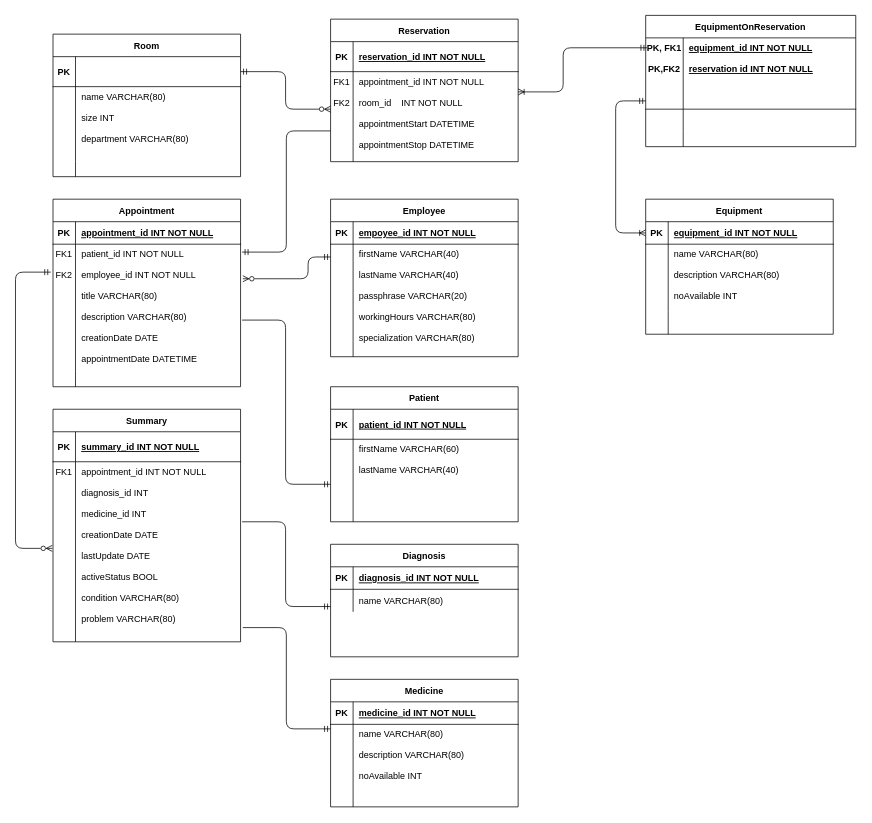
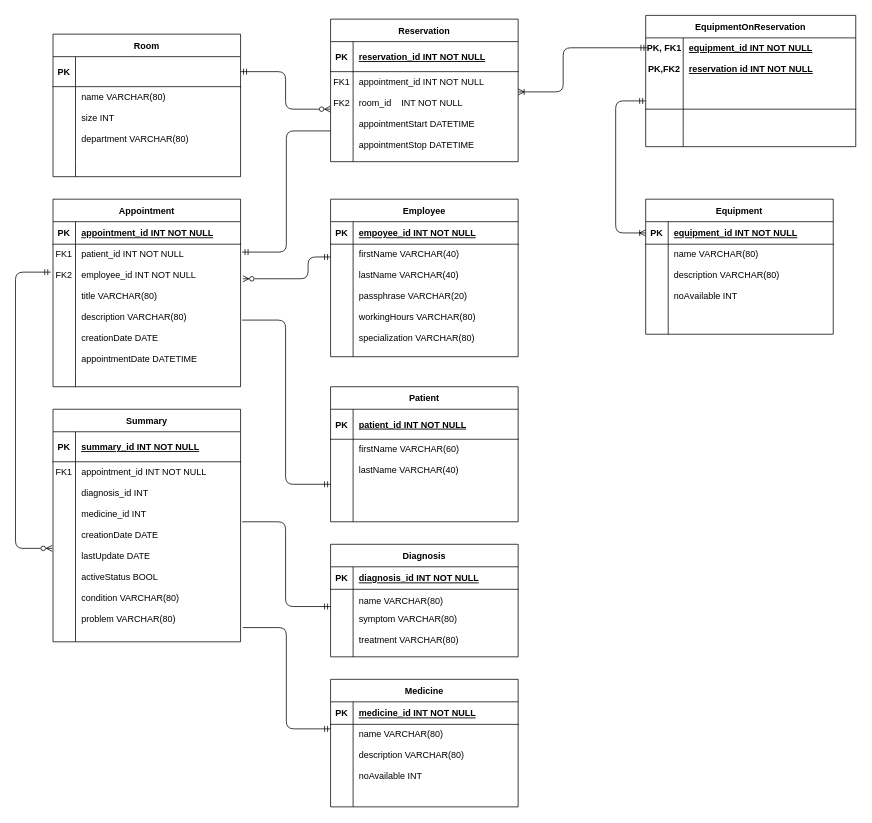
node "symptom VARCHAR(80) treatment VARCHAR(80)": added
